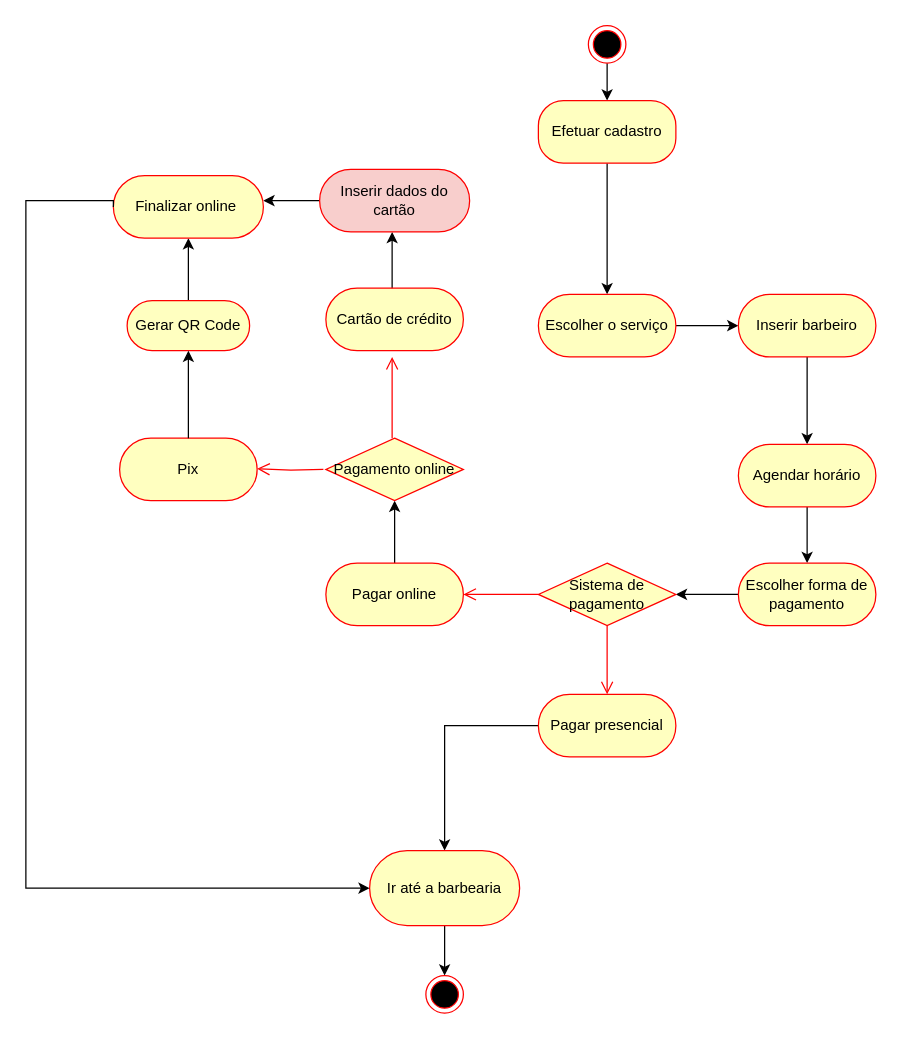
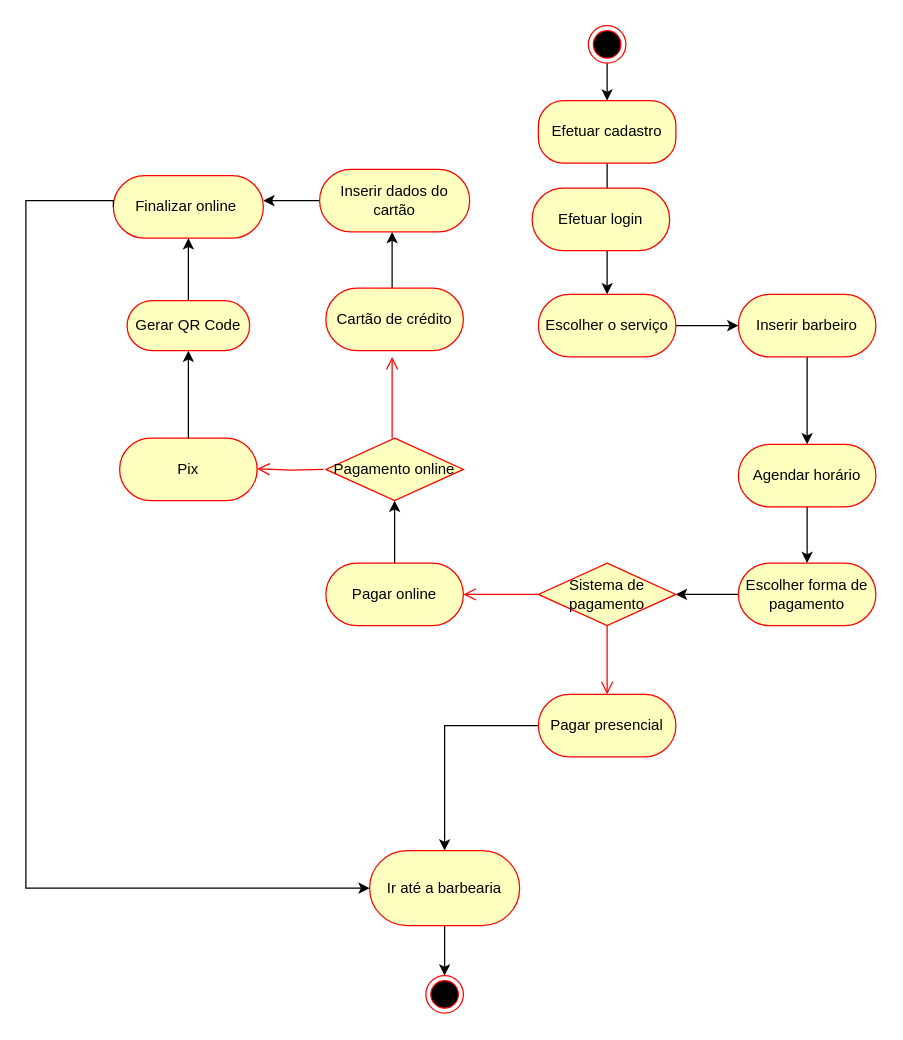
node "Inserir dados do cartão": fillcolor #f8cecc -> #ffffc0
node "Efetuar login": added
